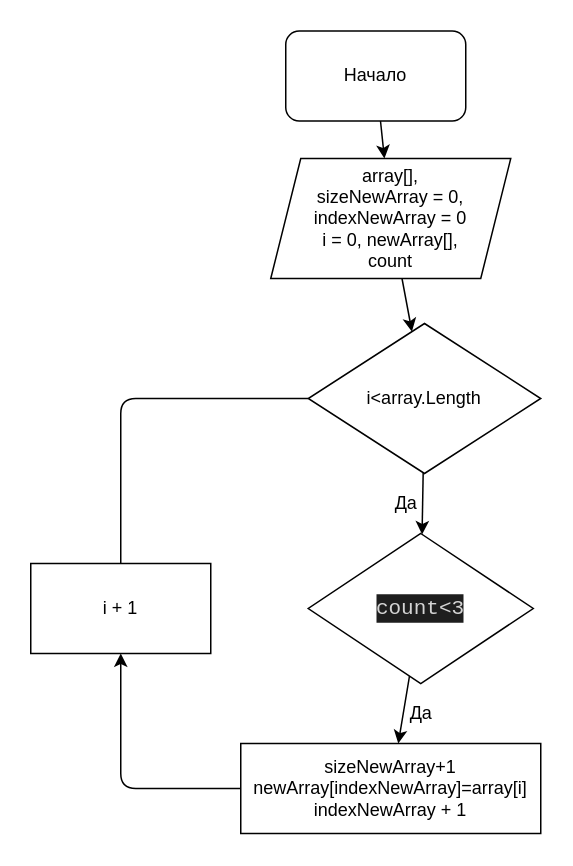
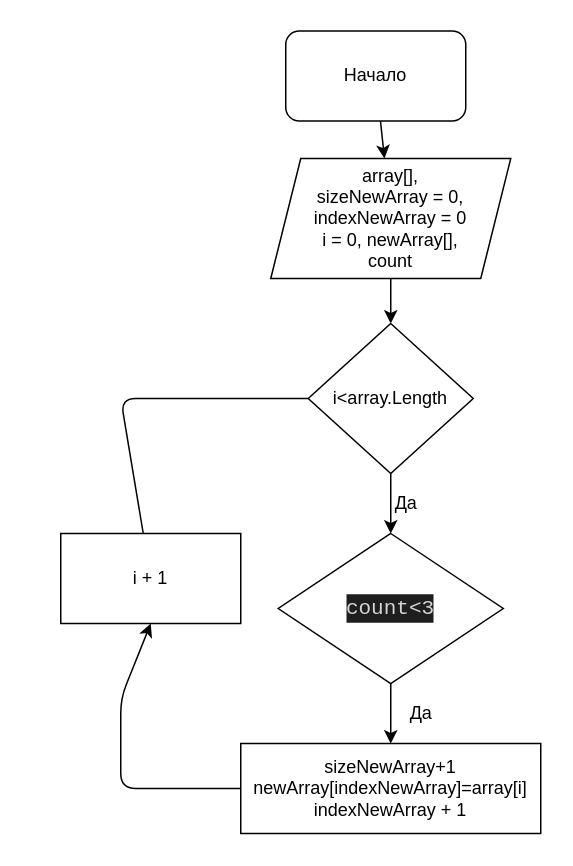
node "i<array.Length": size 233x150 -> 165x150
node "i + 1": moved (121, 608) -> (151, 578)
node "count<3": moved (421, 608) -> (391, 608)
